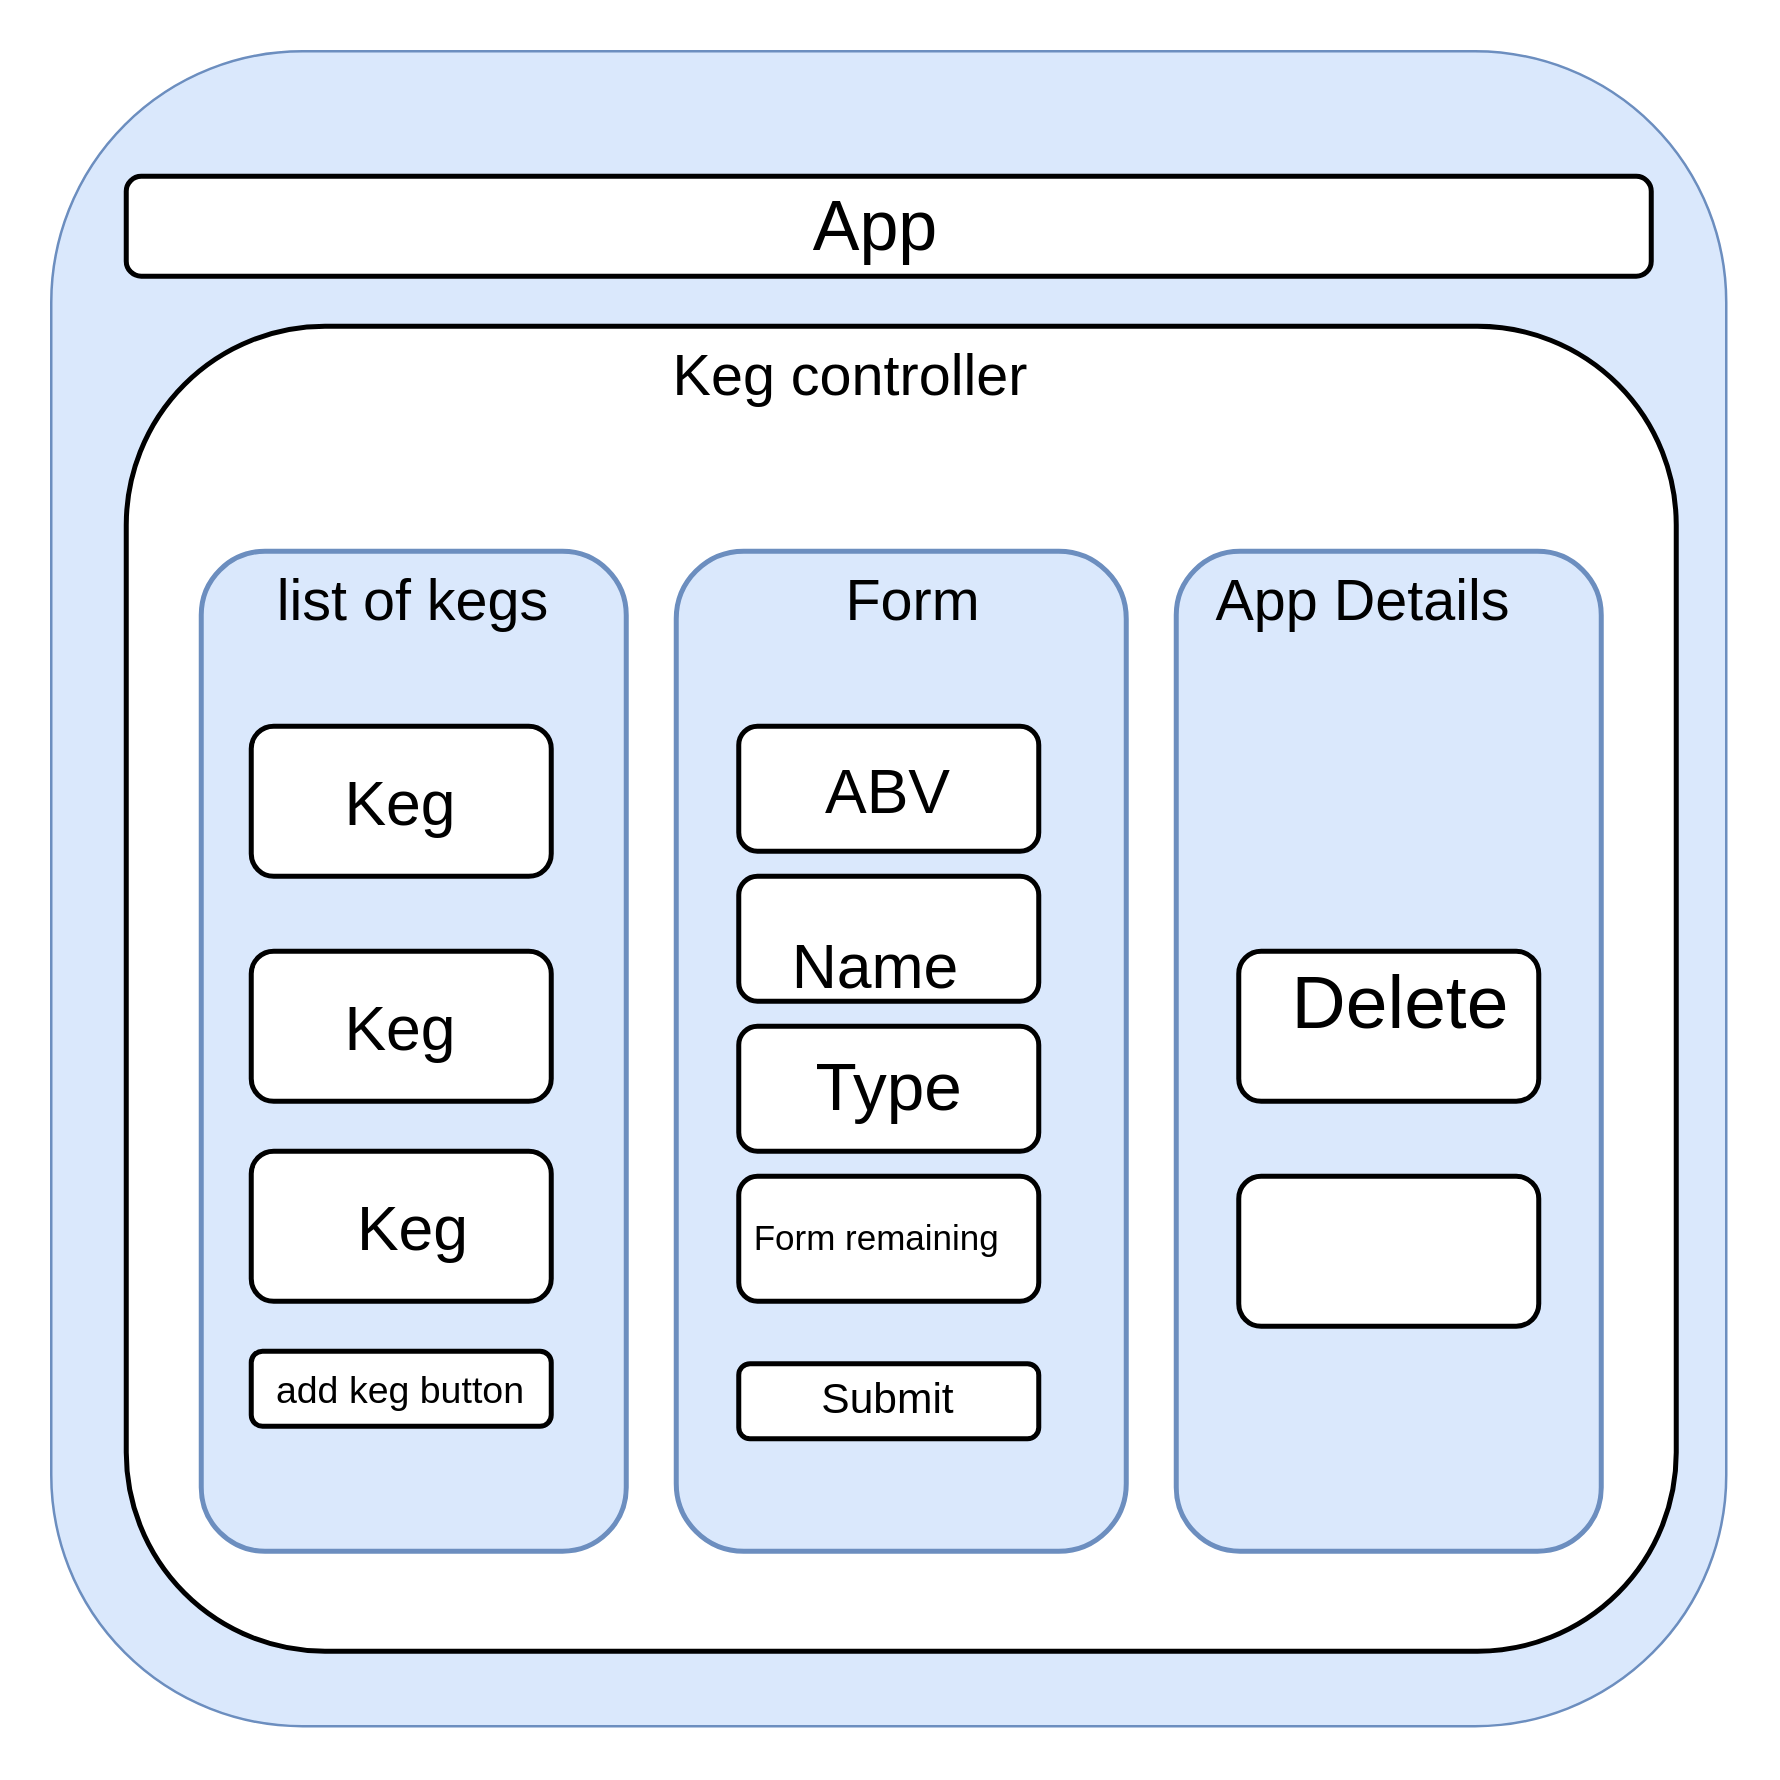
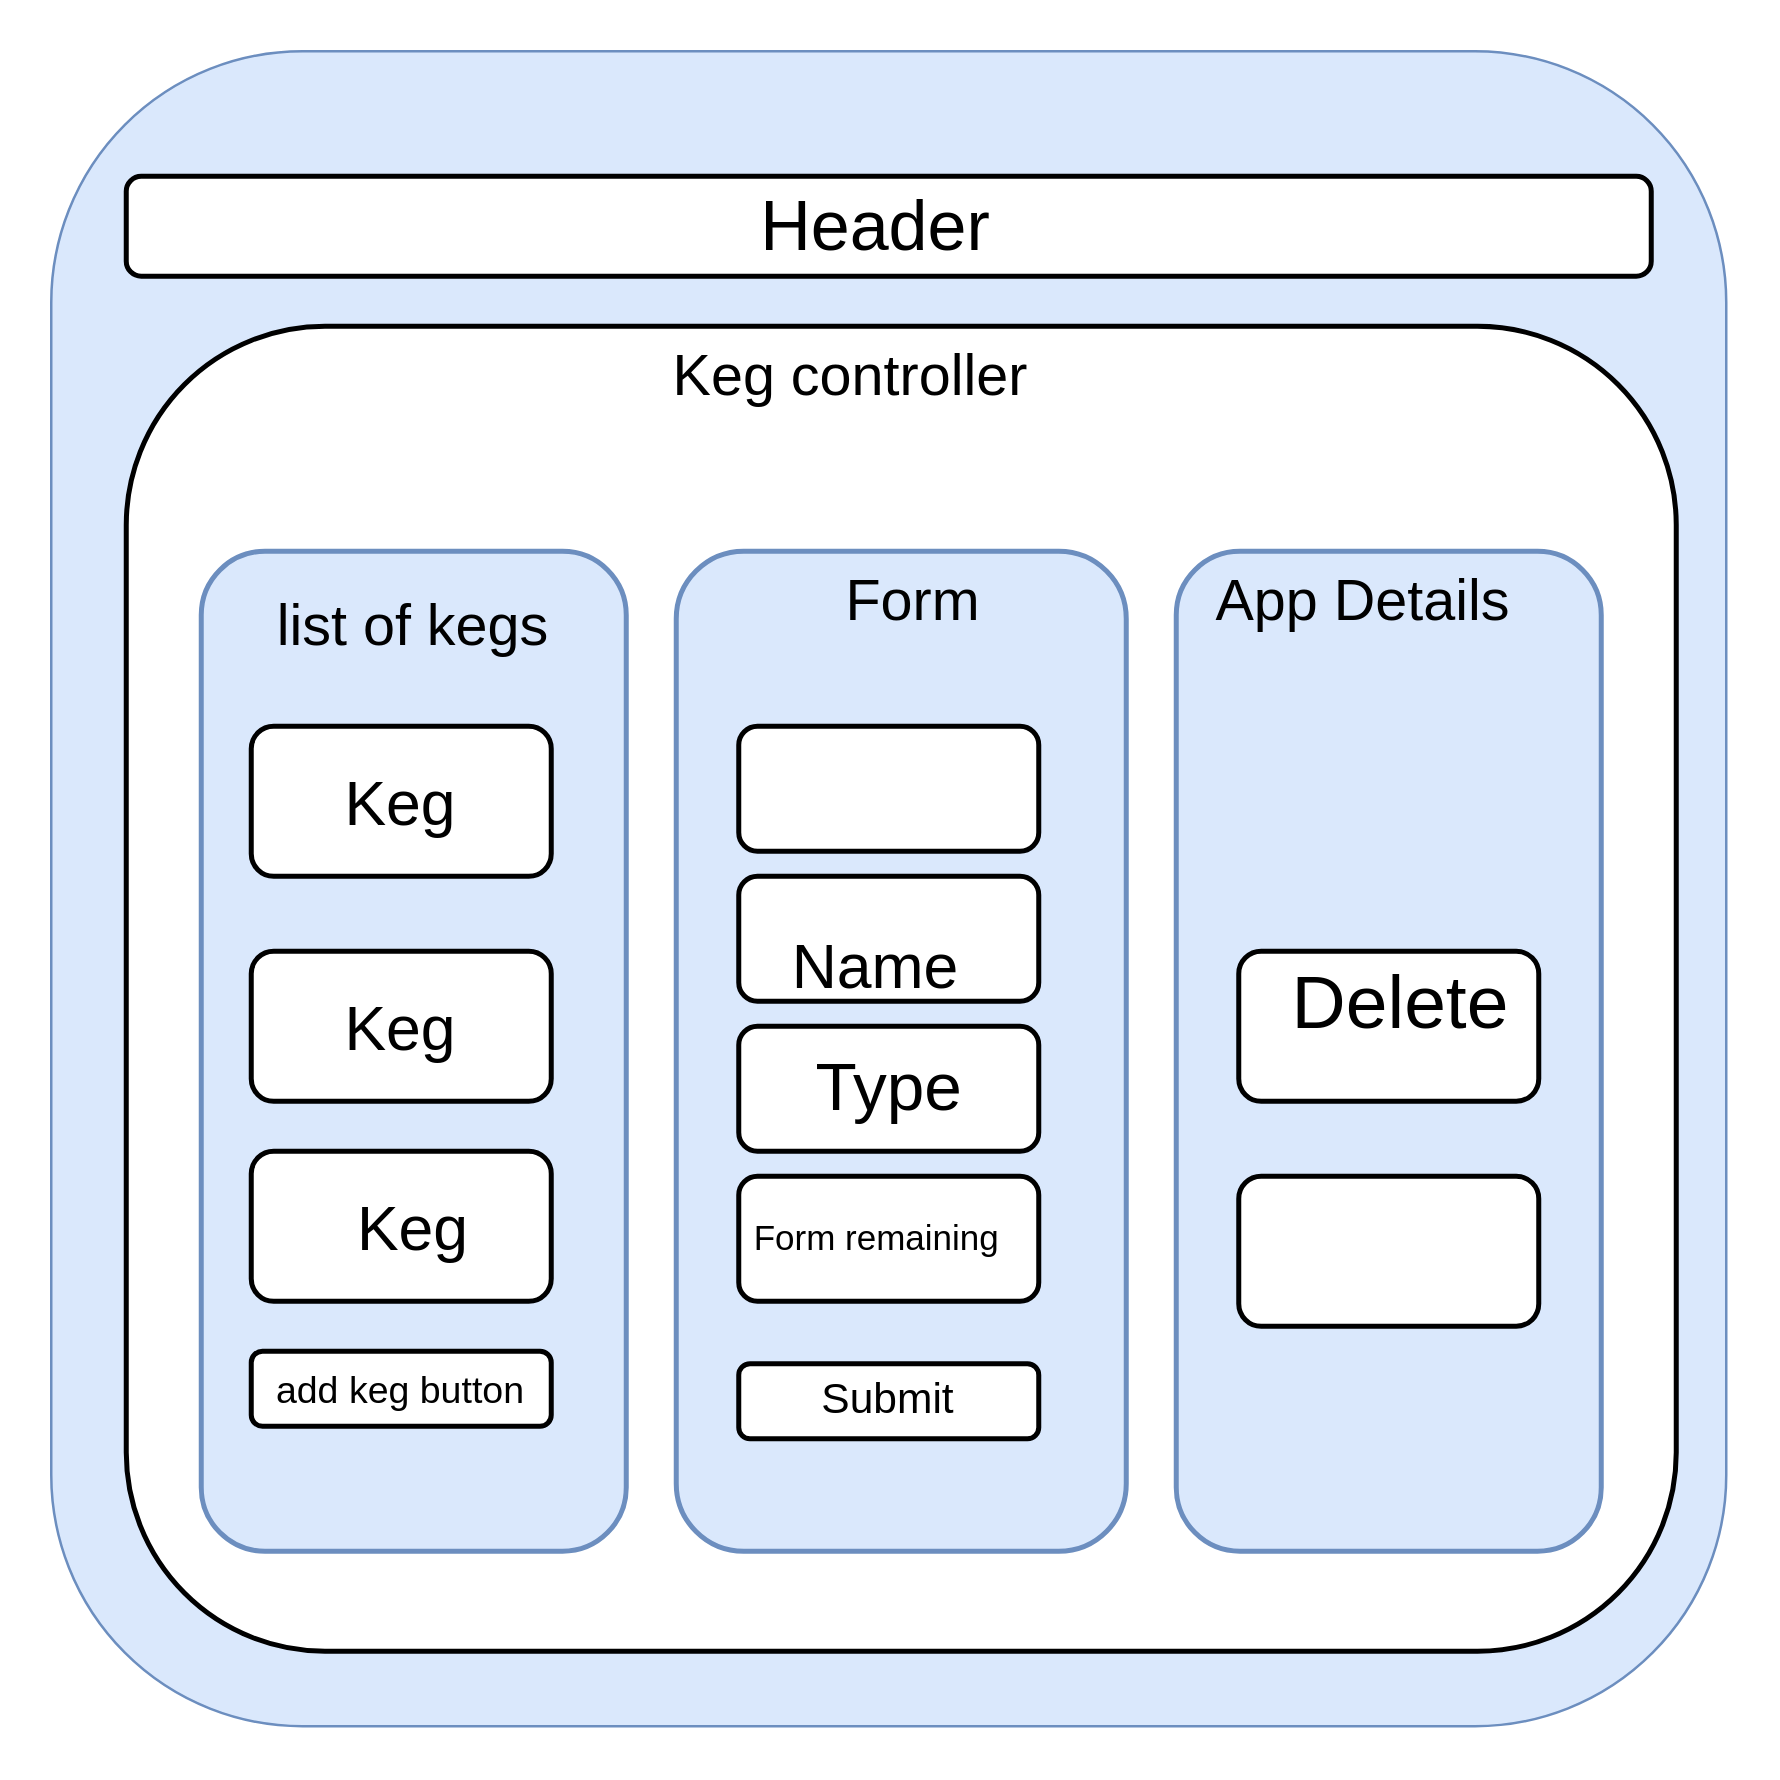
node "App": label "App" -> "Header"
node "list of kegs": moved (414, 601) -> (414, 626)
node "ABV": removed
